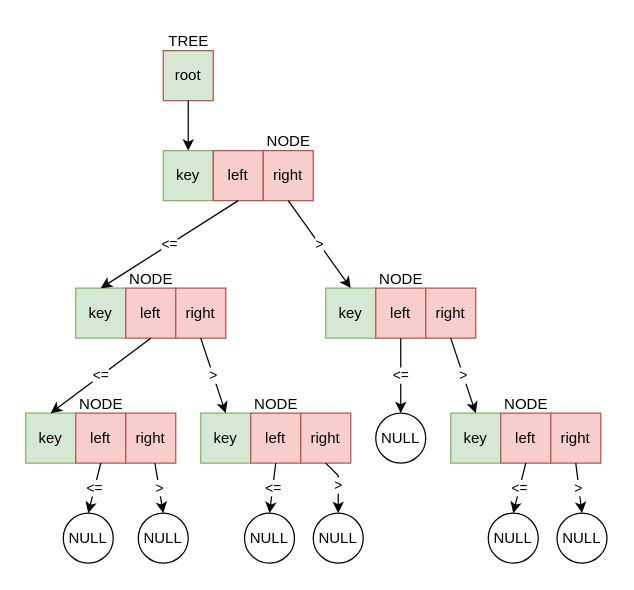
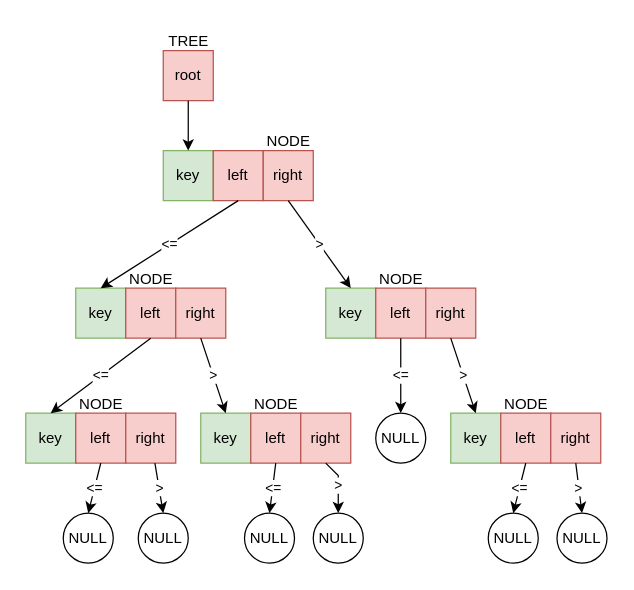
node "root": fillcolor #d5e8d4 -> #f8cecc
